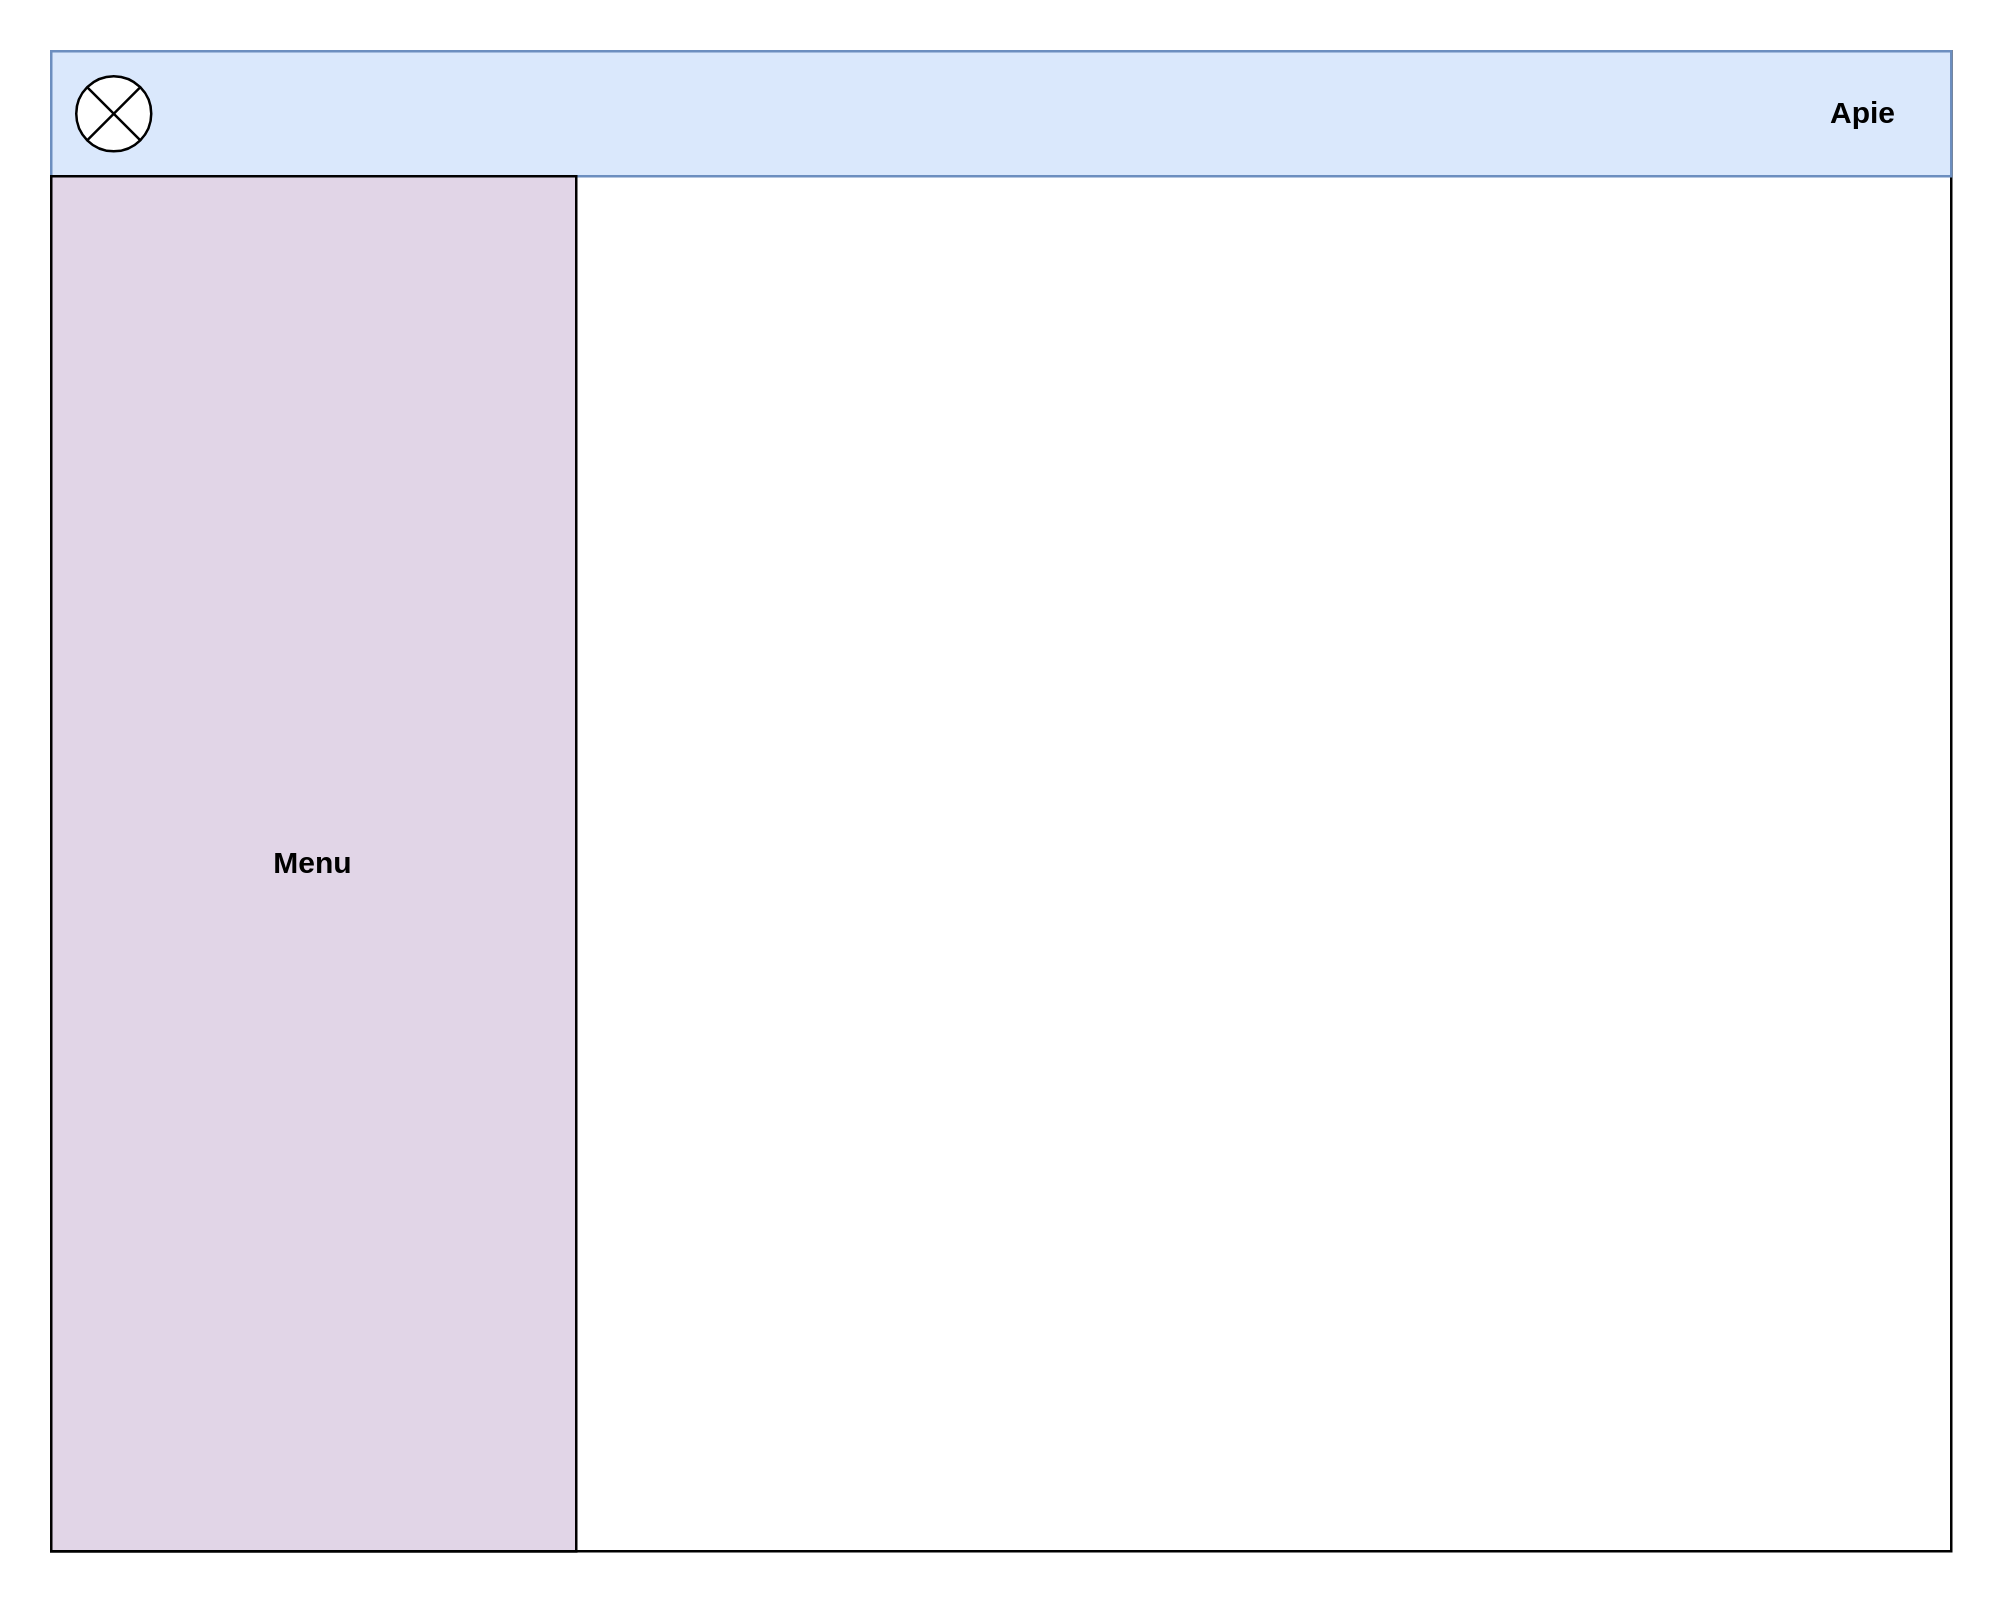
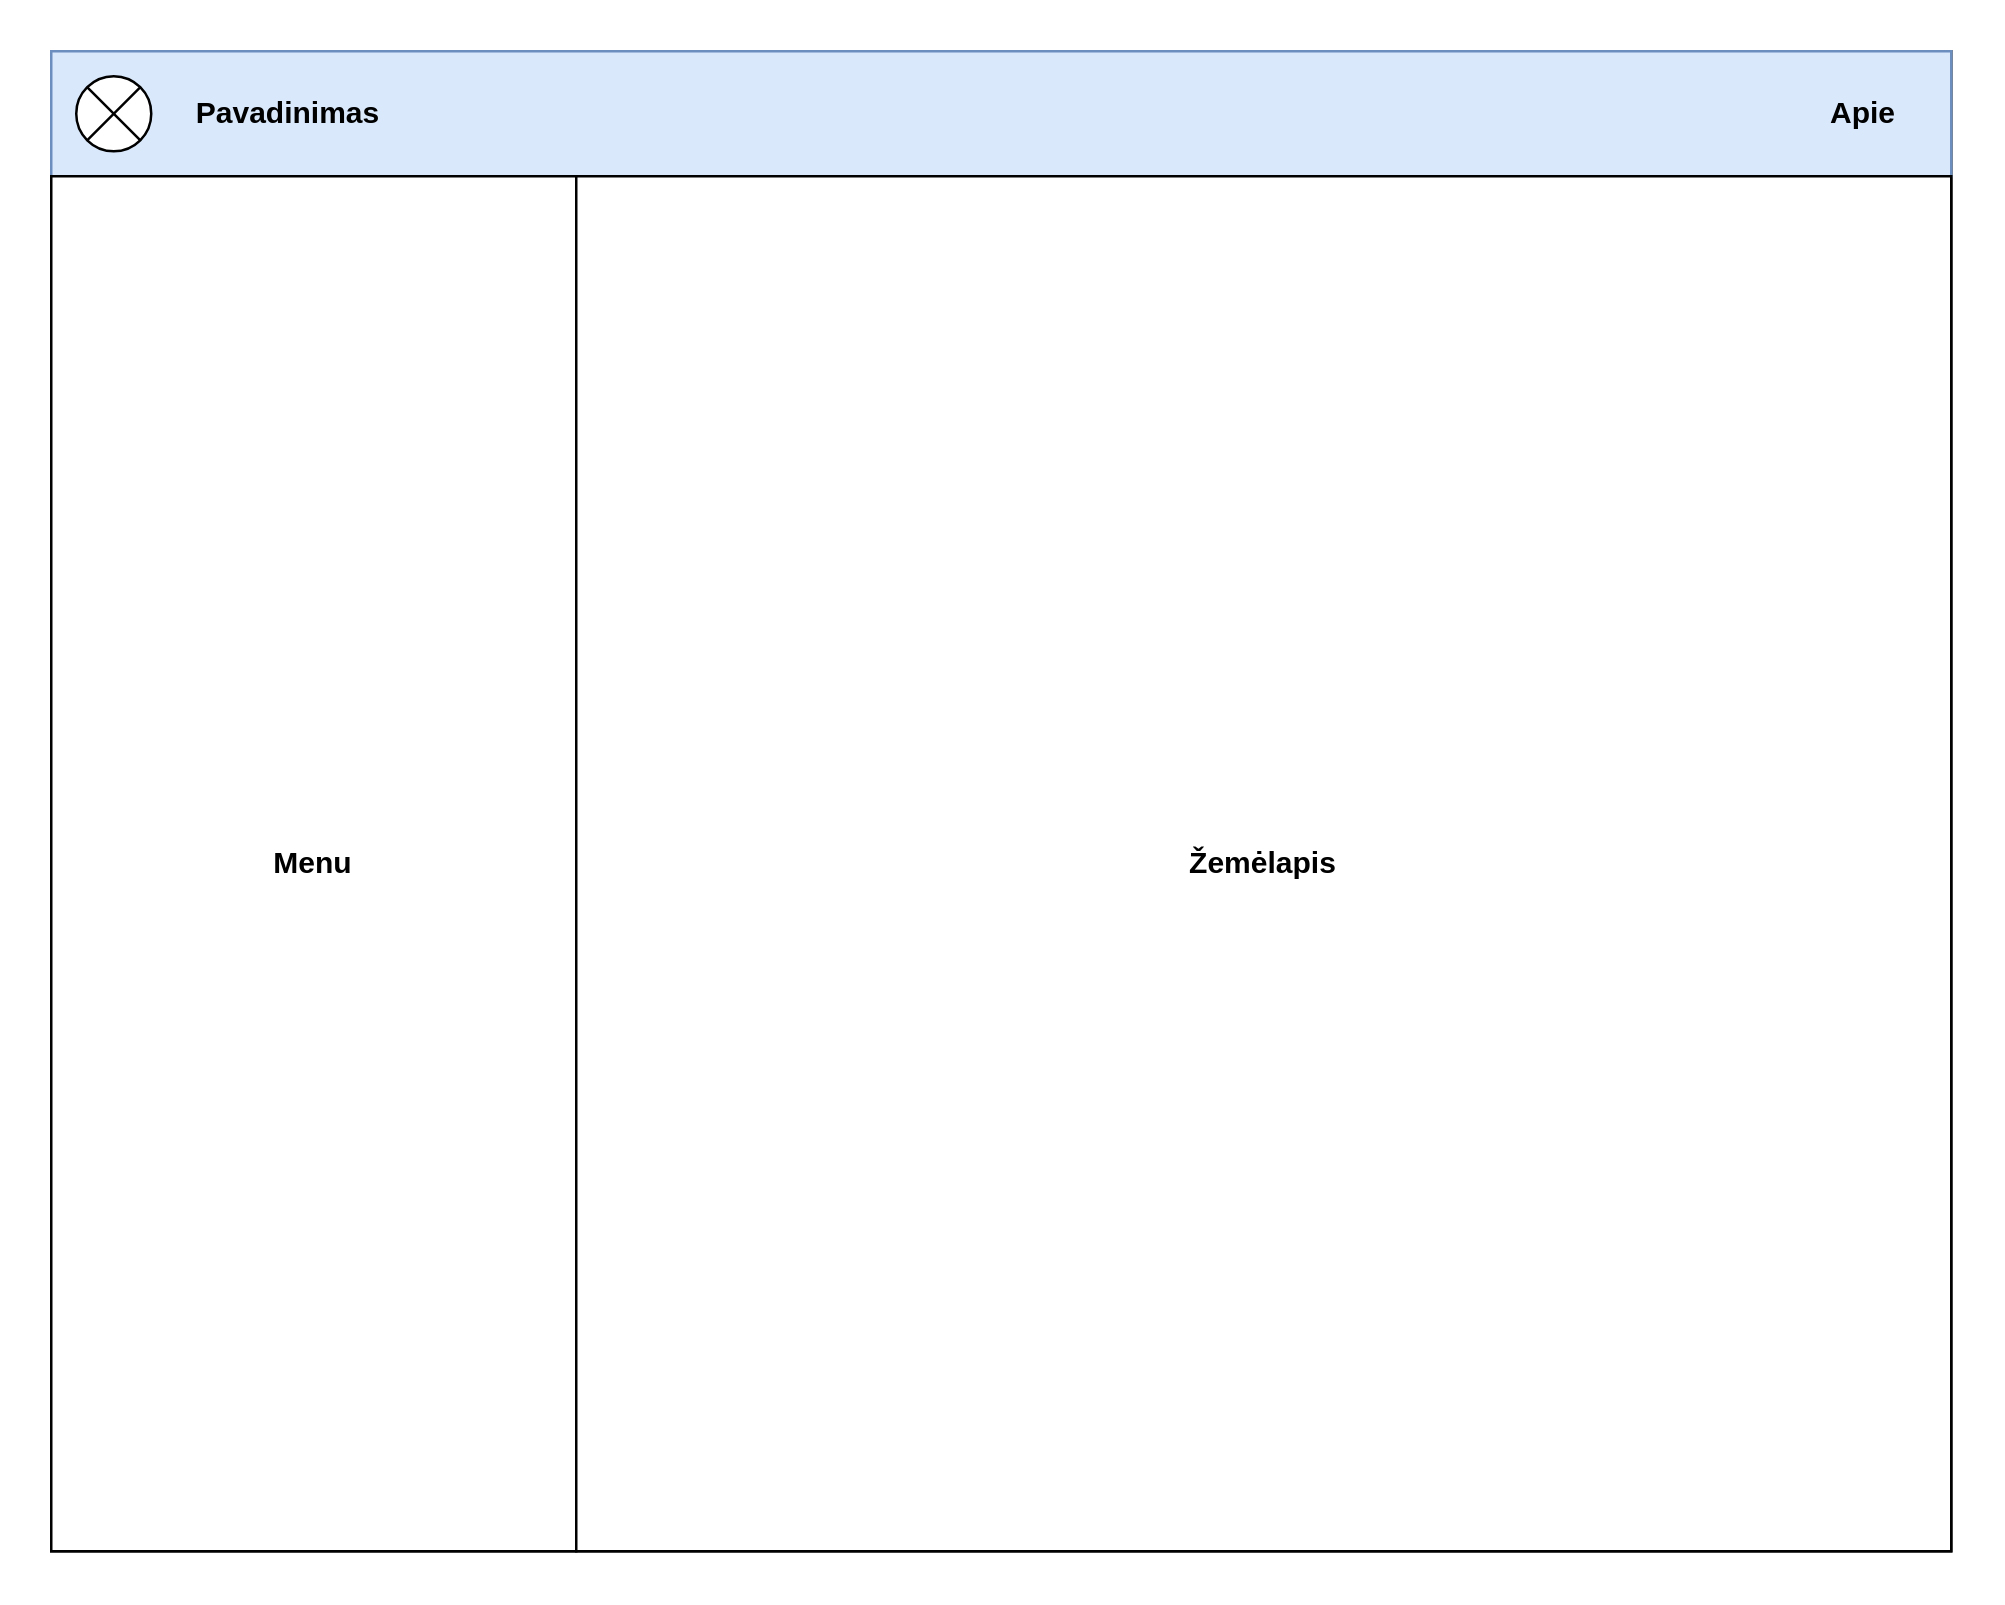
node "Pavadinimas": added
node "Menu": fillcolor #e1d5e7 -> #ffffff
node "Žemėlapis": added
